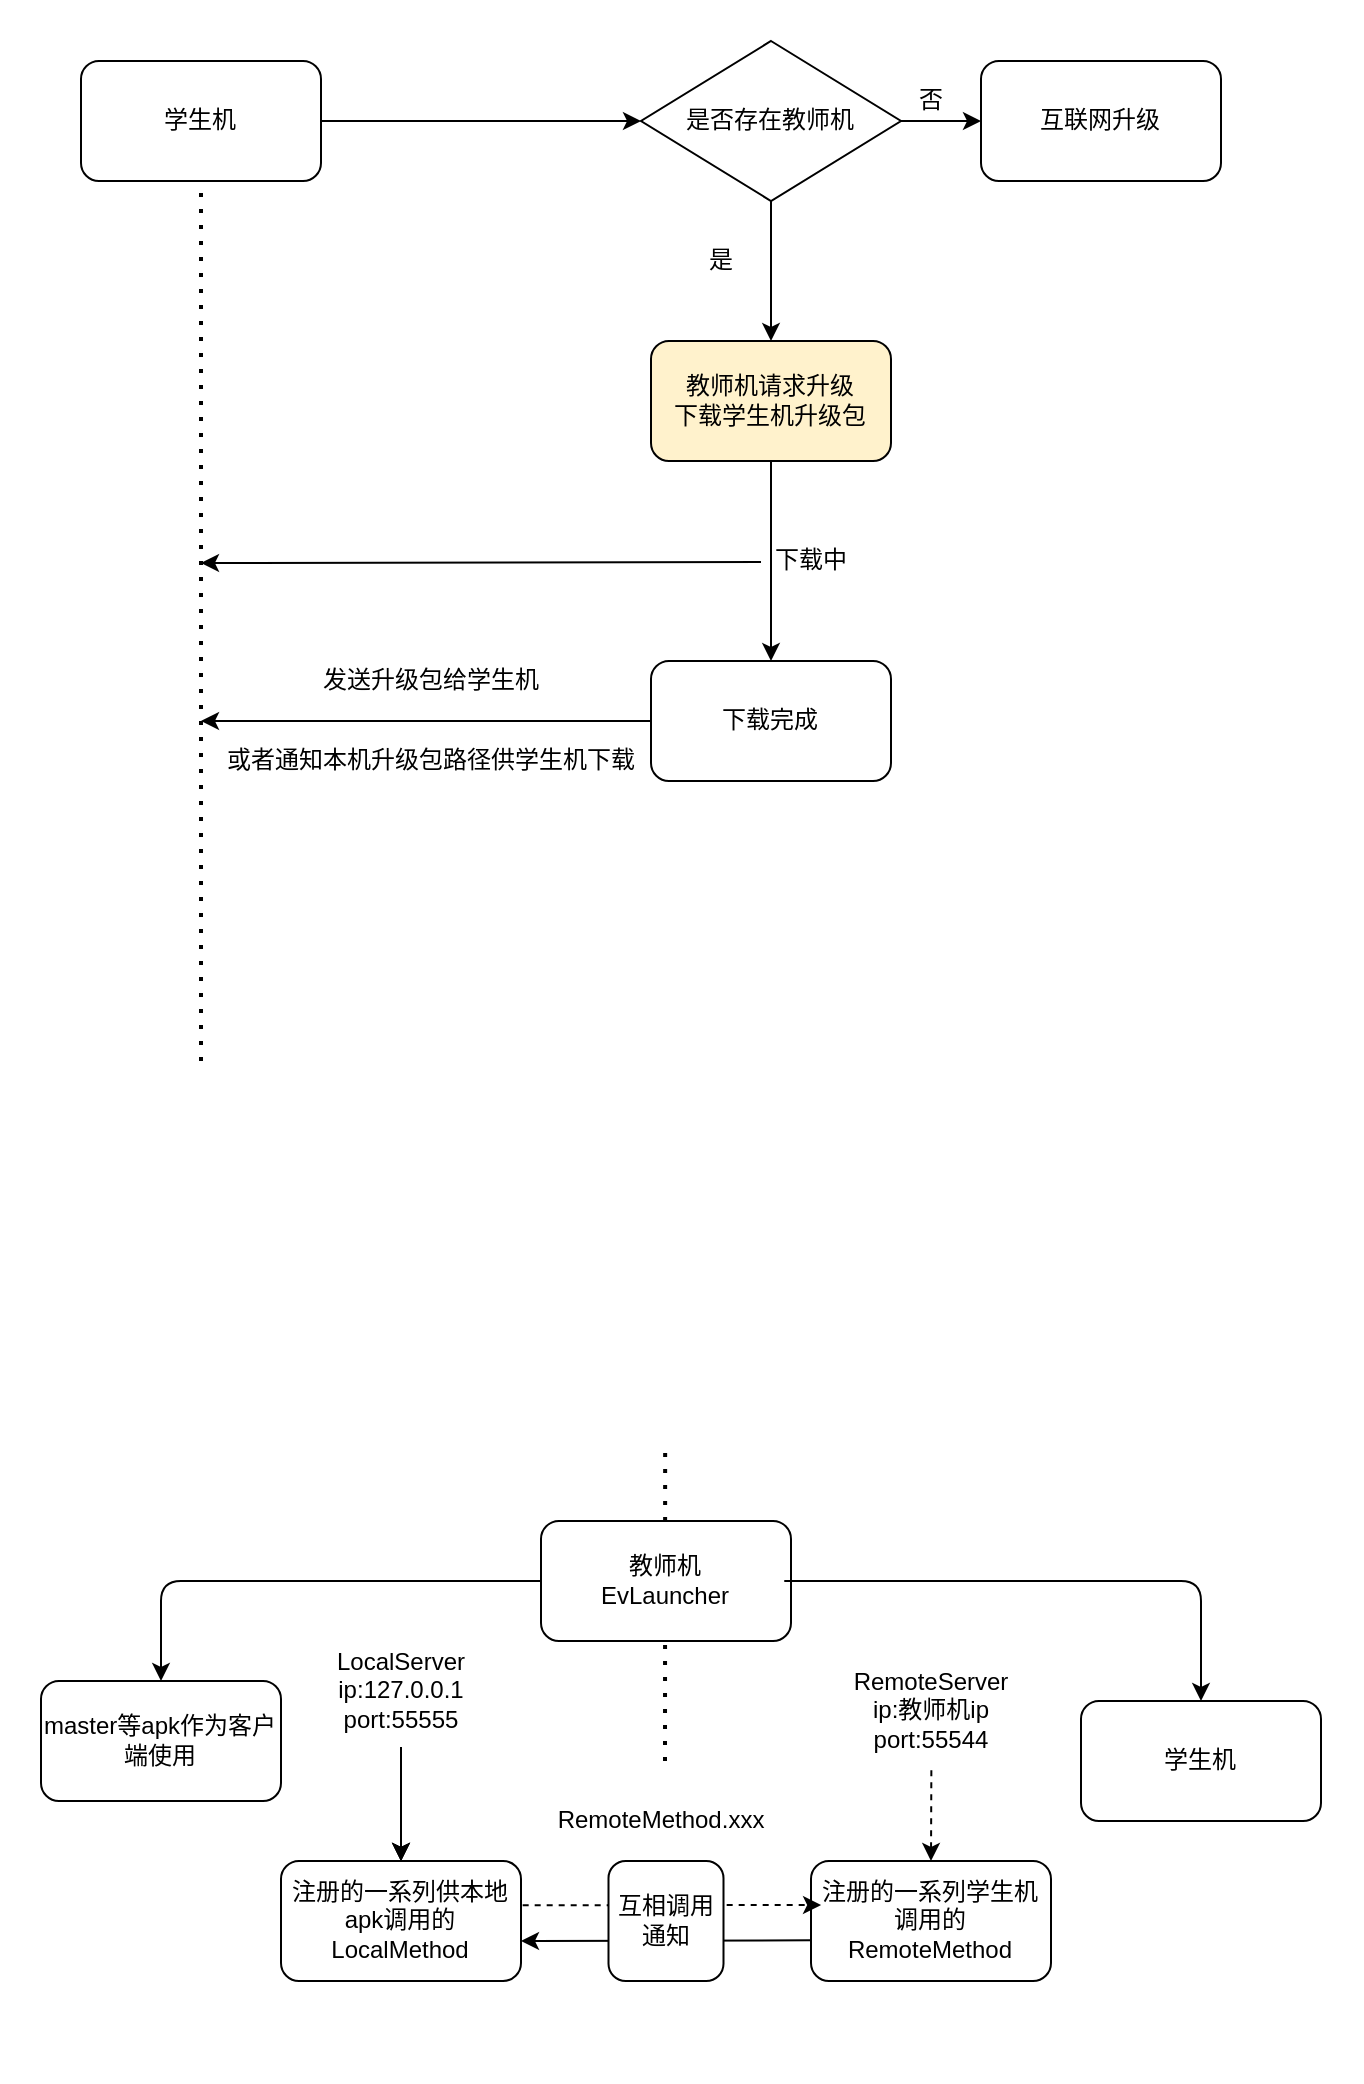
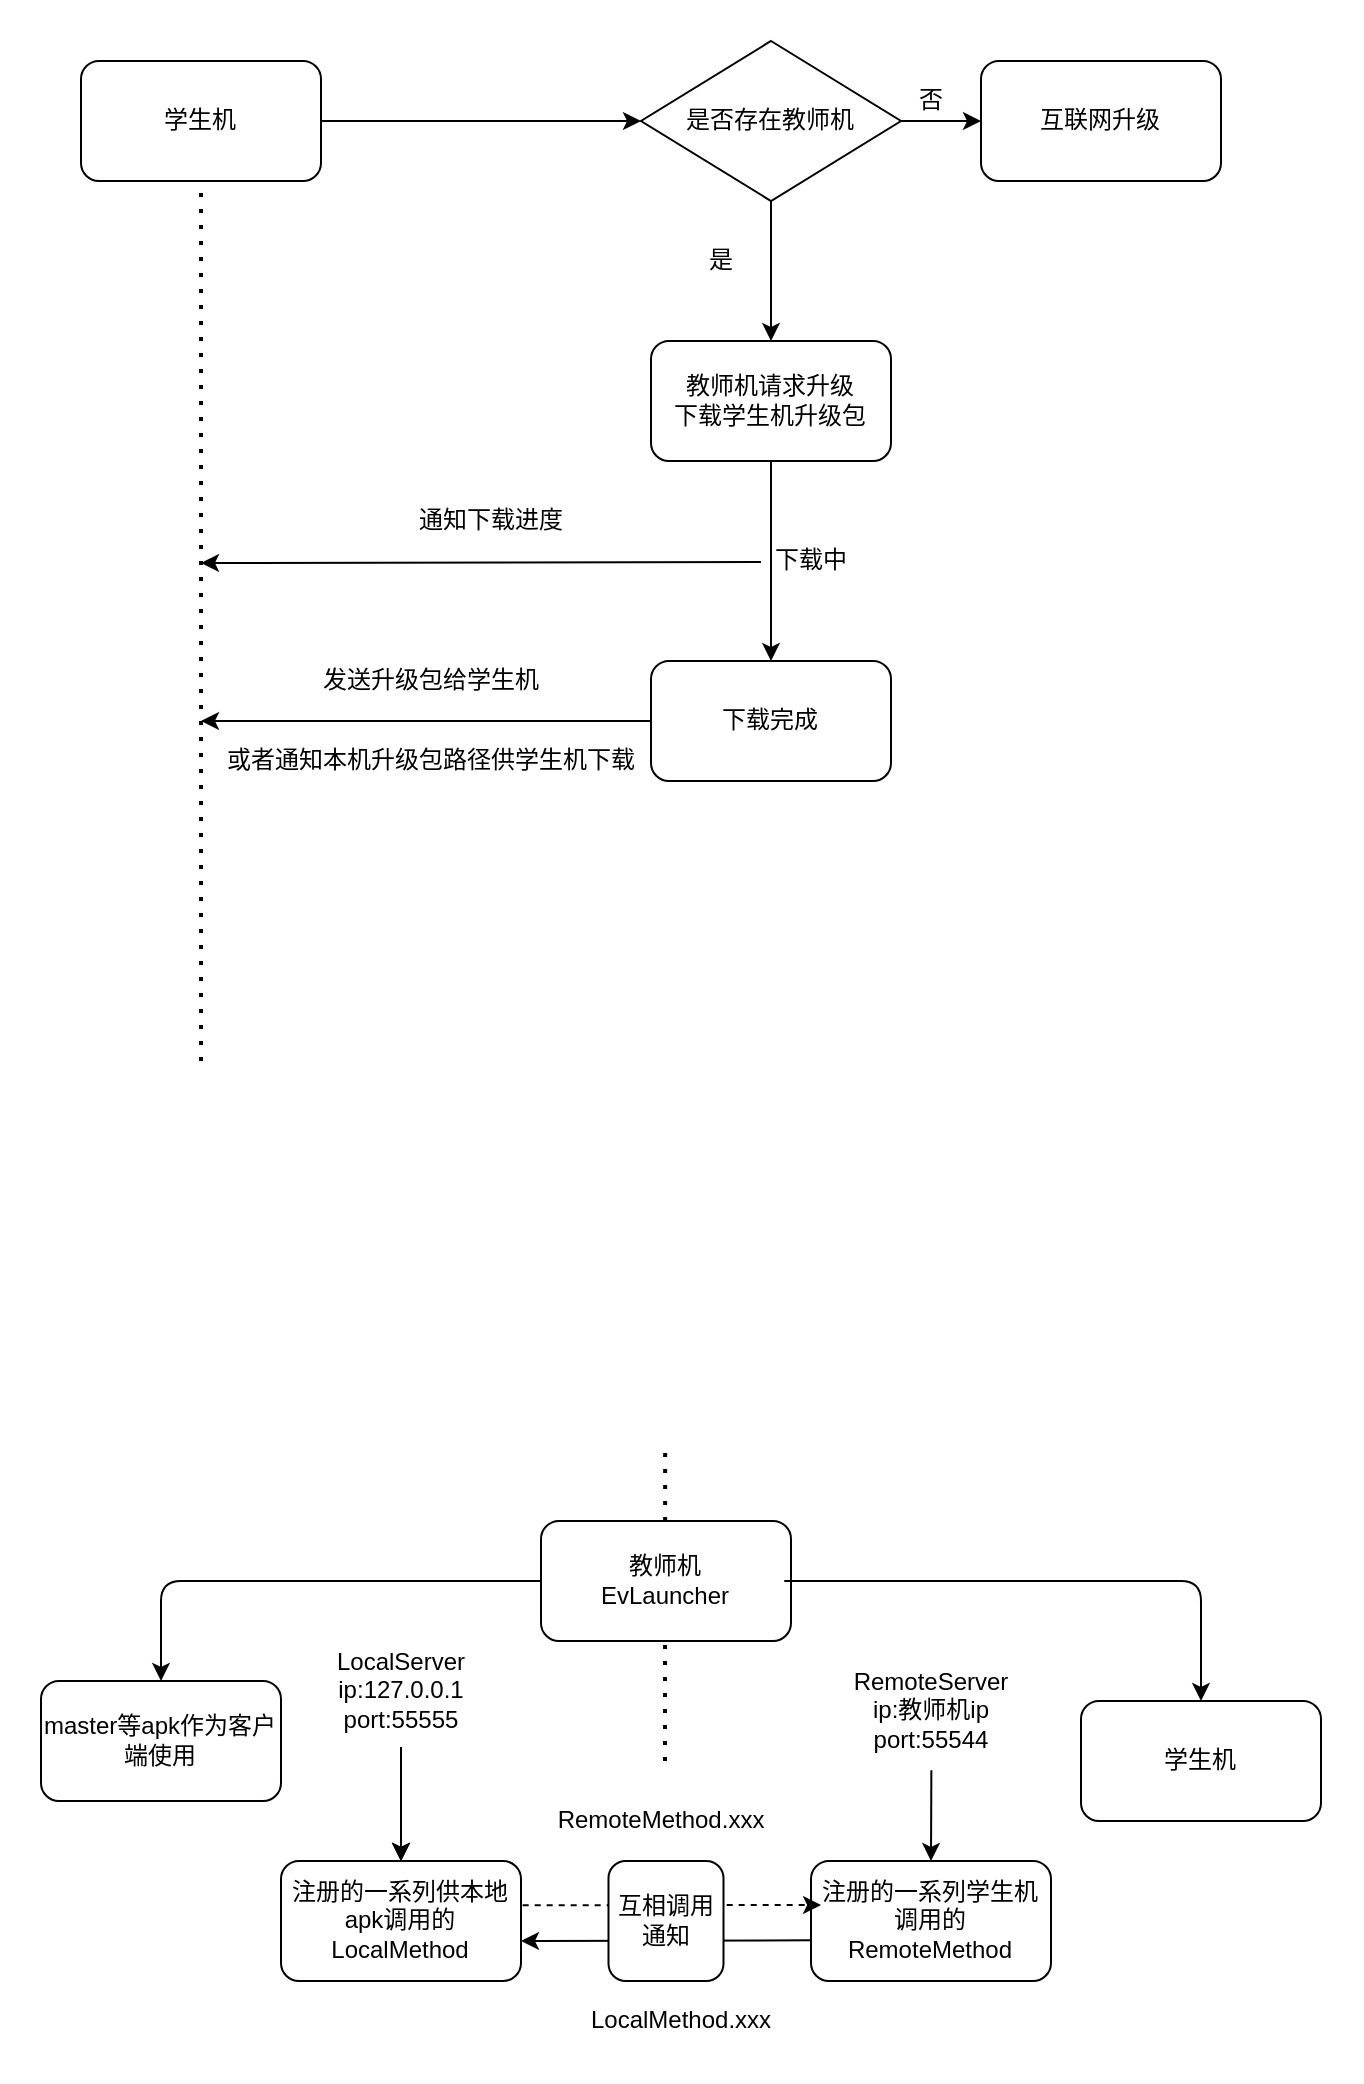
node "教师机请求升级 下载学生机升级包": fillcolor #fff2cc -> #ffffff
node "通知下载进度": added
edge "RemoteServer ip:教师机ip port:55544" -> "注册的一系列学生机调用的RemoteMethod": style dashed -> solid
node "LocalMethod.xxx": added
